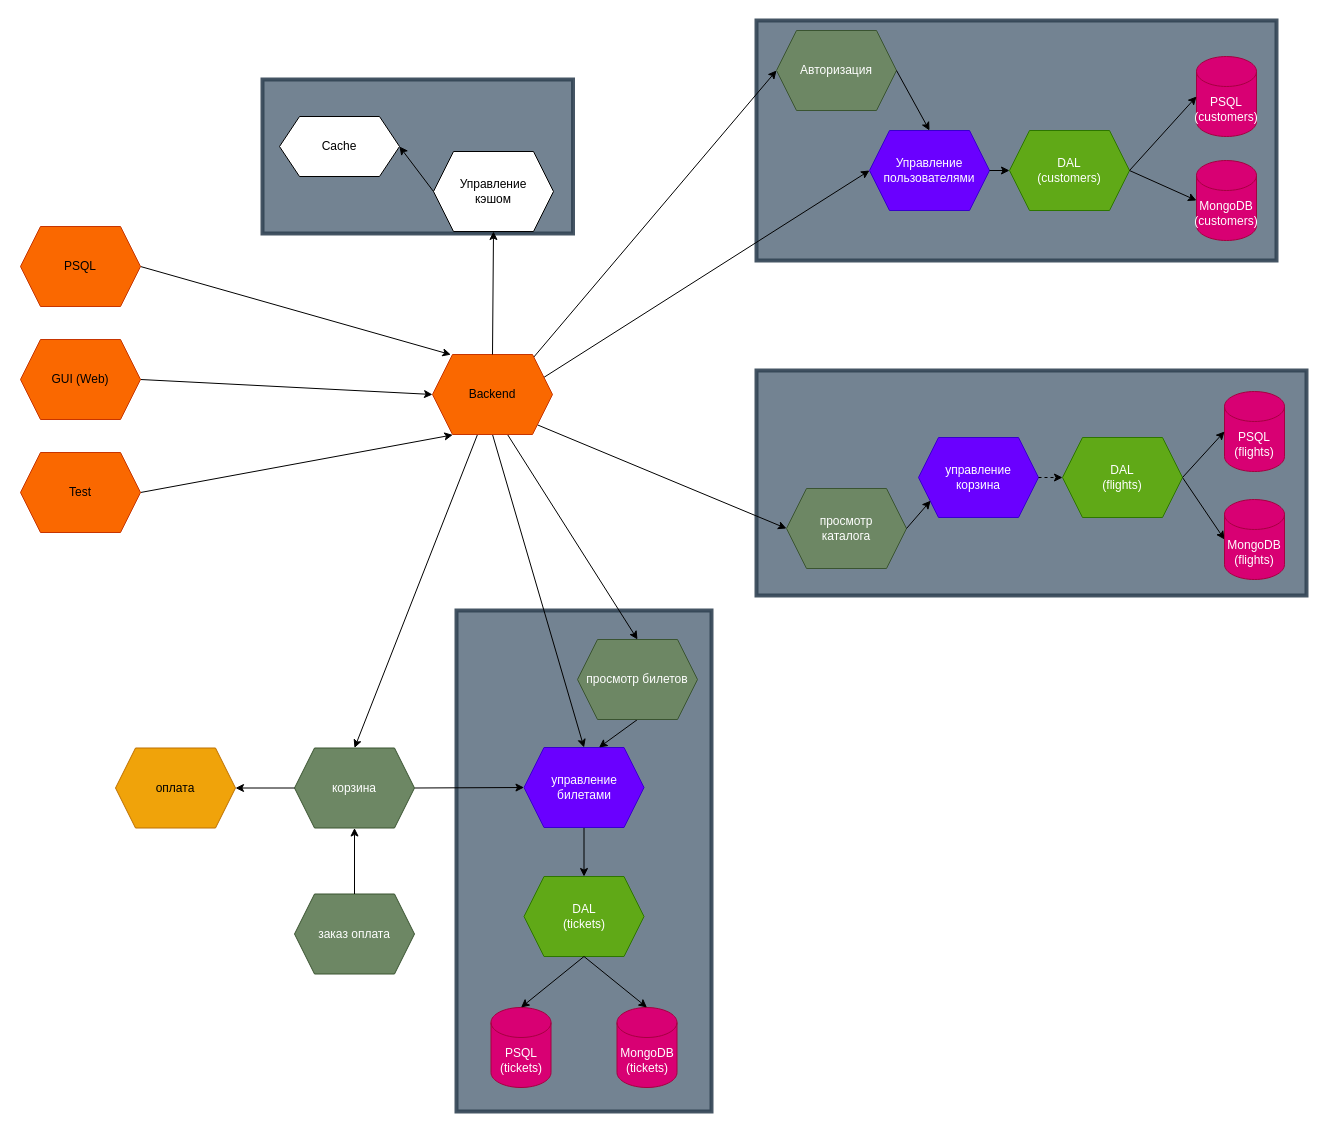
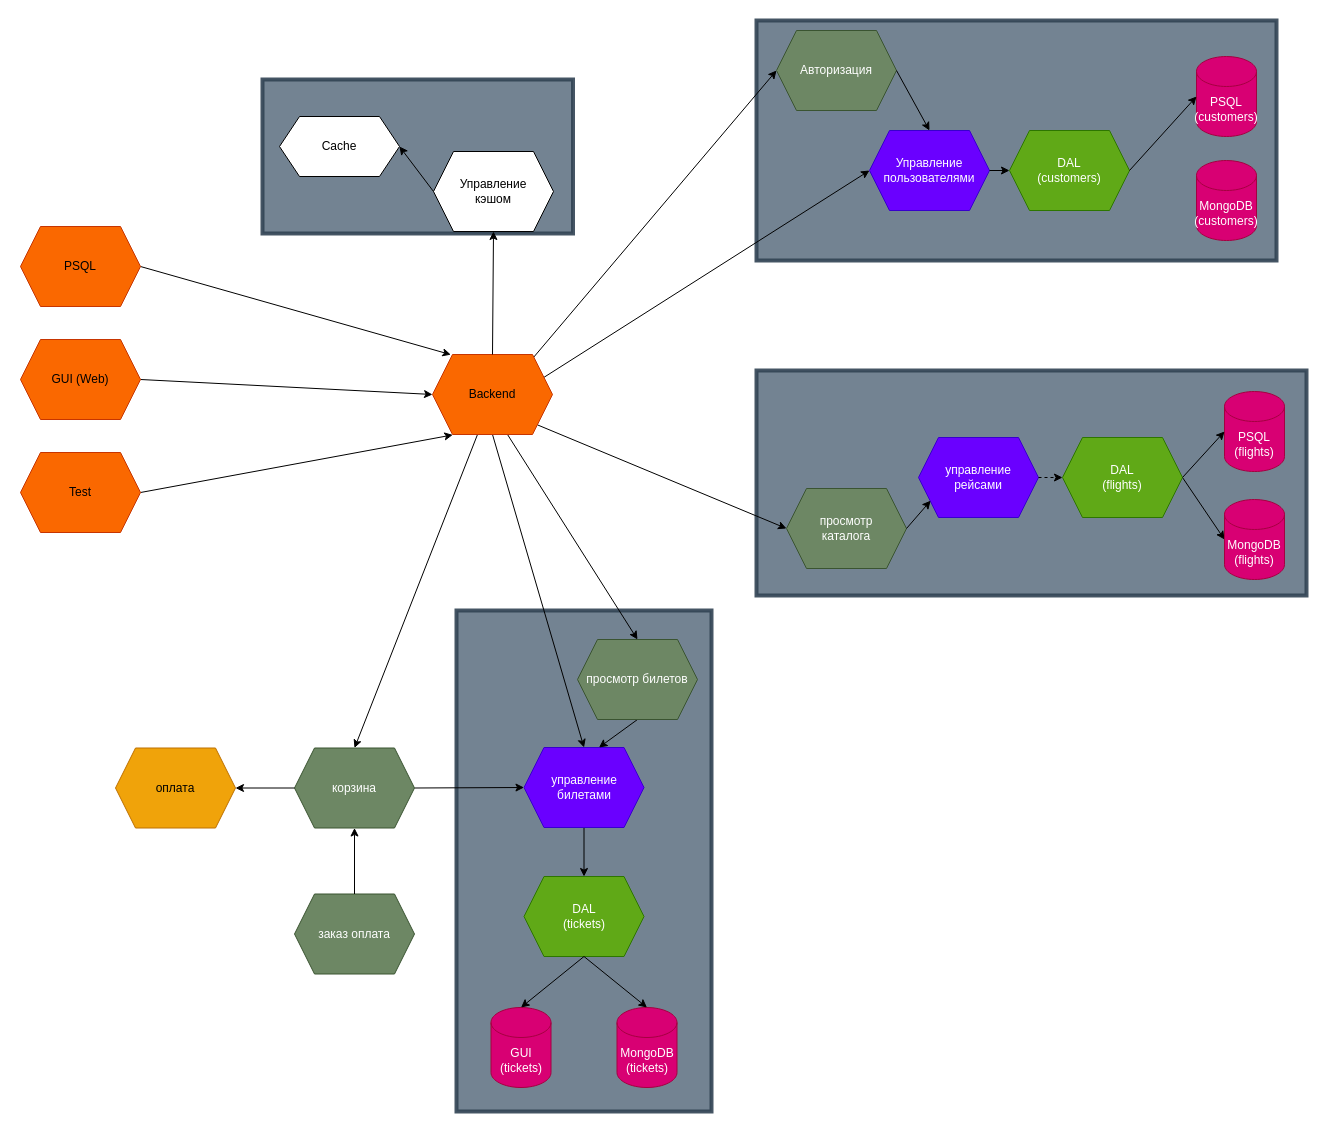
edge "DAL (customers)" -> "MongoDB (customers)": removed
node "управление корзина": label "управление корзина" -> "управление рейсами"
node "PSQL (tickets)": label "PSQL (tickets)" -> "GUI (tickets)"
